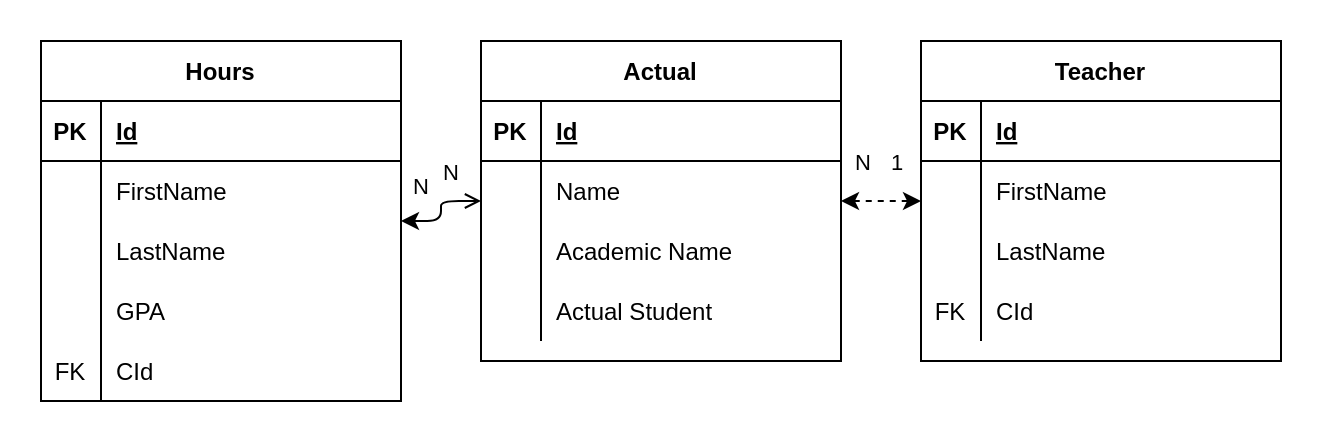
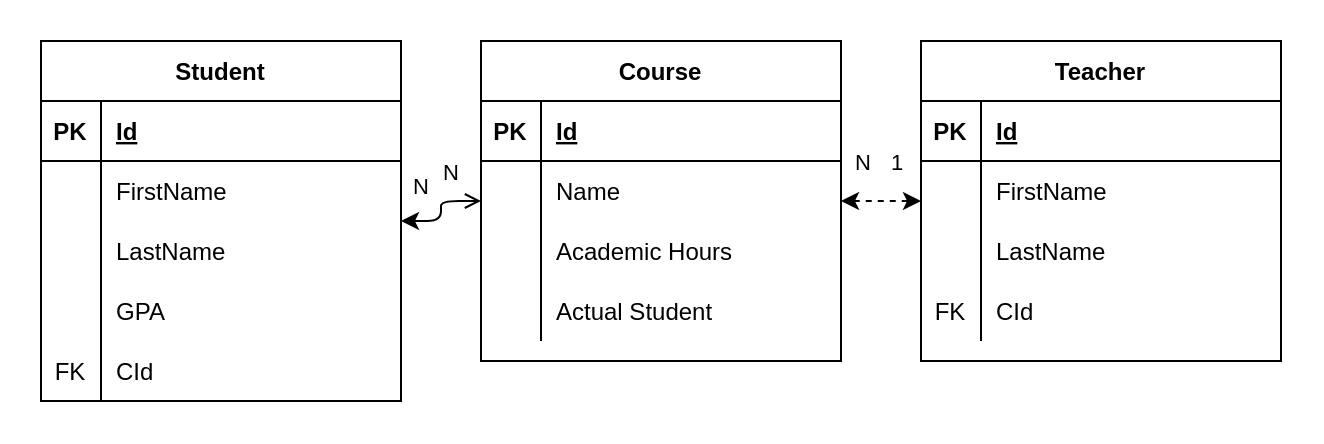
node "Hours": label "Hours" -> "Student"
node "Actual": label "Actual" -> "Course"
node "Academic Name": label "Academic Name" -> "Academic Hours"
